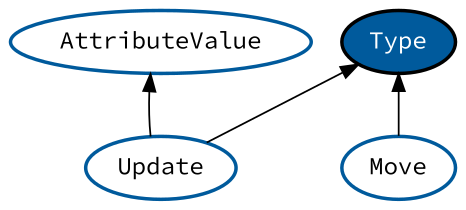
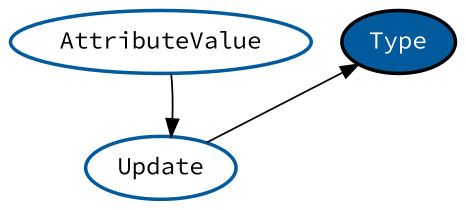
edge "Update" -> "AttributeValue": reversed
node "Move": removed
